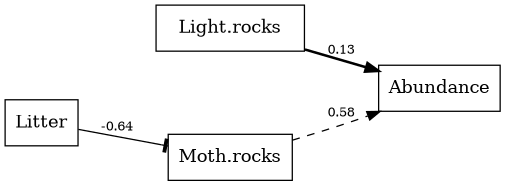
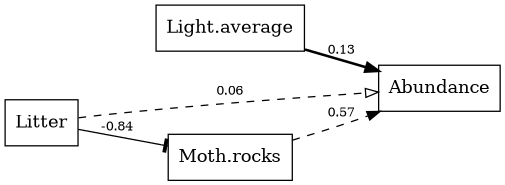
node "Light.rocks": label "Light.rocks" -> "Light.average"
edge "Litter" -> "Abundance": added, label "0.06"
edge "Moth.rocks" -> "Abundance": label "0.58" -> "0.57"
edge "Litter" -> "Moth.rocks": label "-0.64" -> "-0.84"
